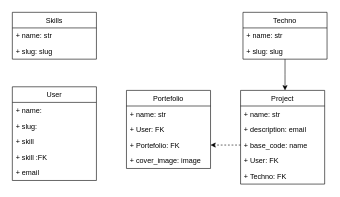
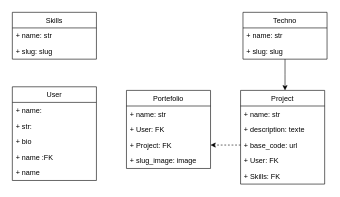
node "+ slug:": label "+ slug:" -> "+ str:"
node "+ description: email": label "+ description: email" -> "+ description: texte"
node "+ skill": label "+ skill" -> "+ bio"
node "+ Portefolio: FK": label "+ Portefolio: FK" -> "+ Project: FK"
node "+ base_code: name": label "+ base_code: name" -> "+ base_code: url"
node "+ skill :FK": label "+ skill :FK" -> "+ name :FK"
node "+ cover_image: image": label "+ cover_image: image" -> "+ slug_image: image"
node "+ email": label "+ email" -> "+ name"
node "+ Techno: FK": label "+ Techno: FK" -> "+ Skills: FK"
